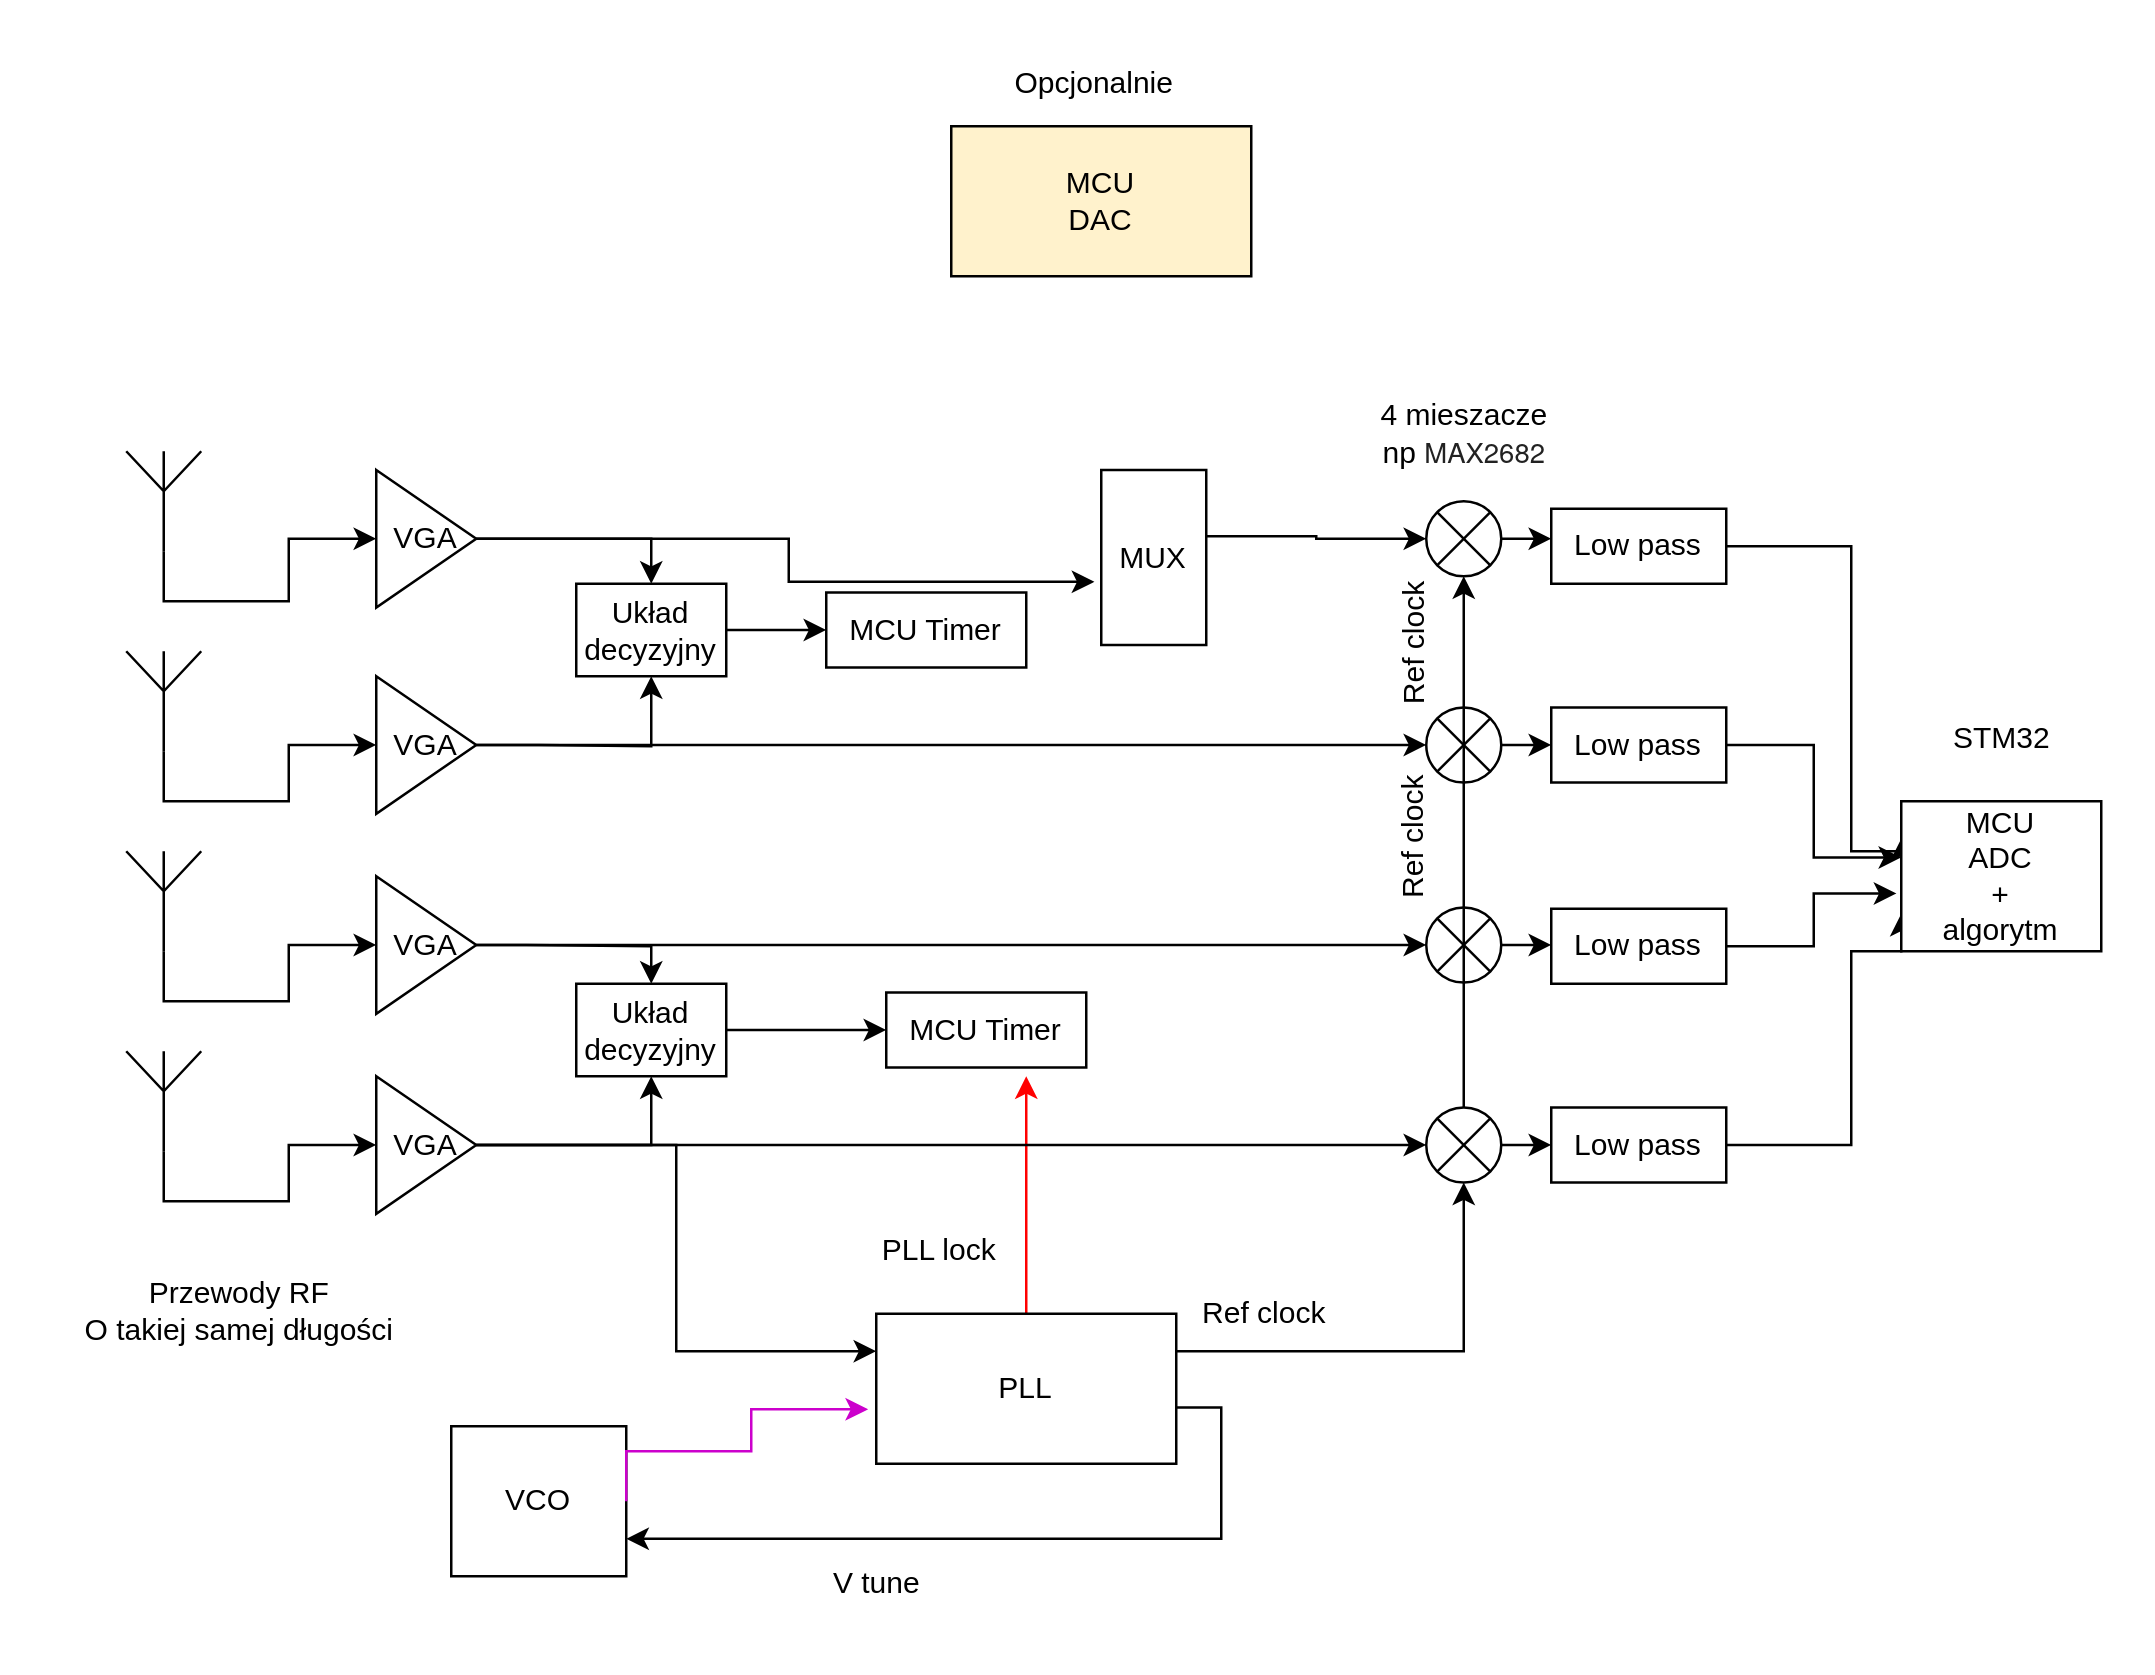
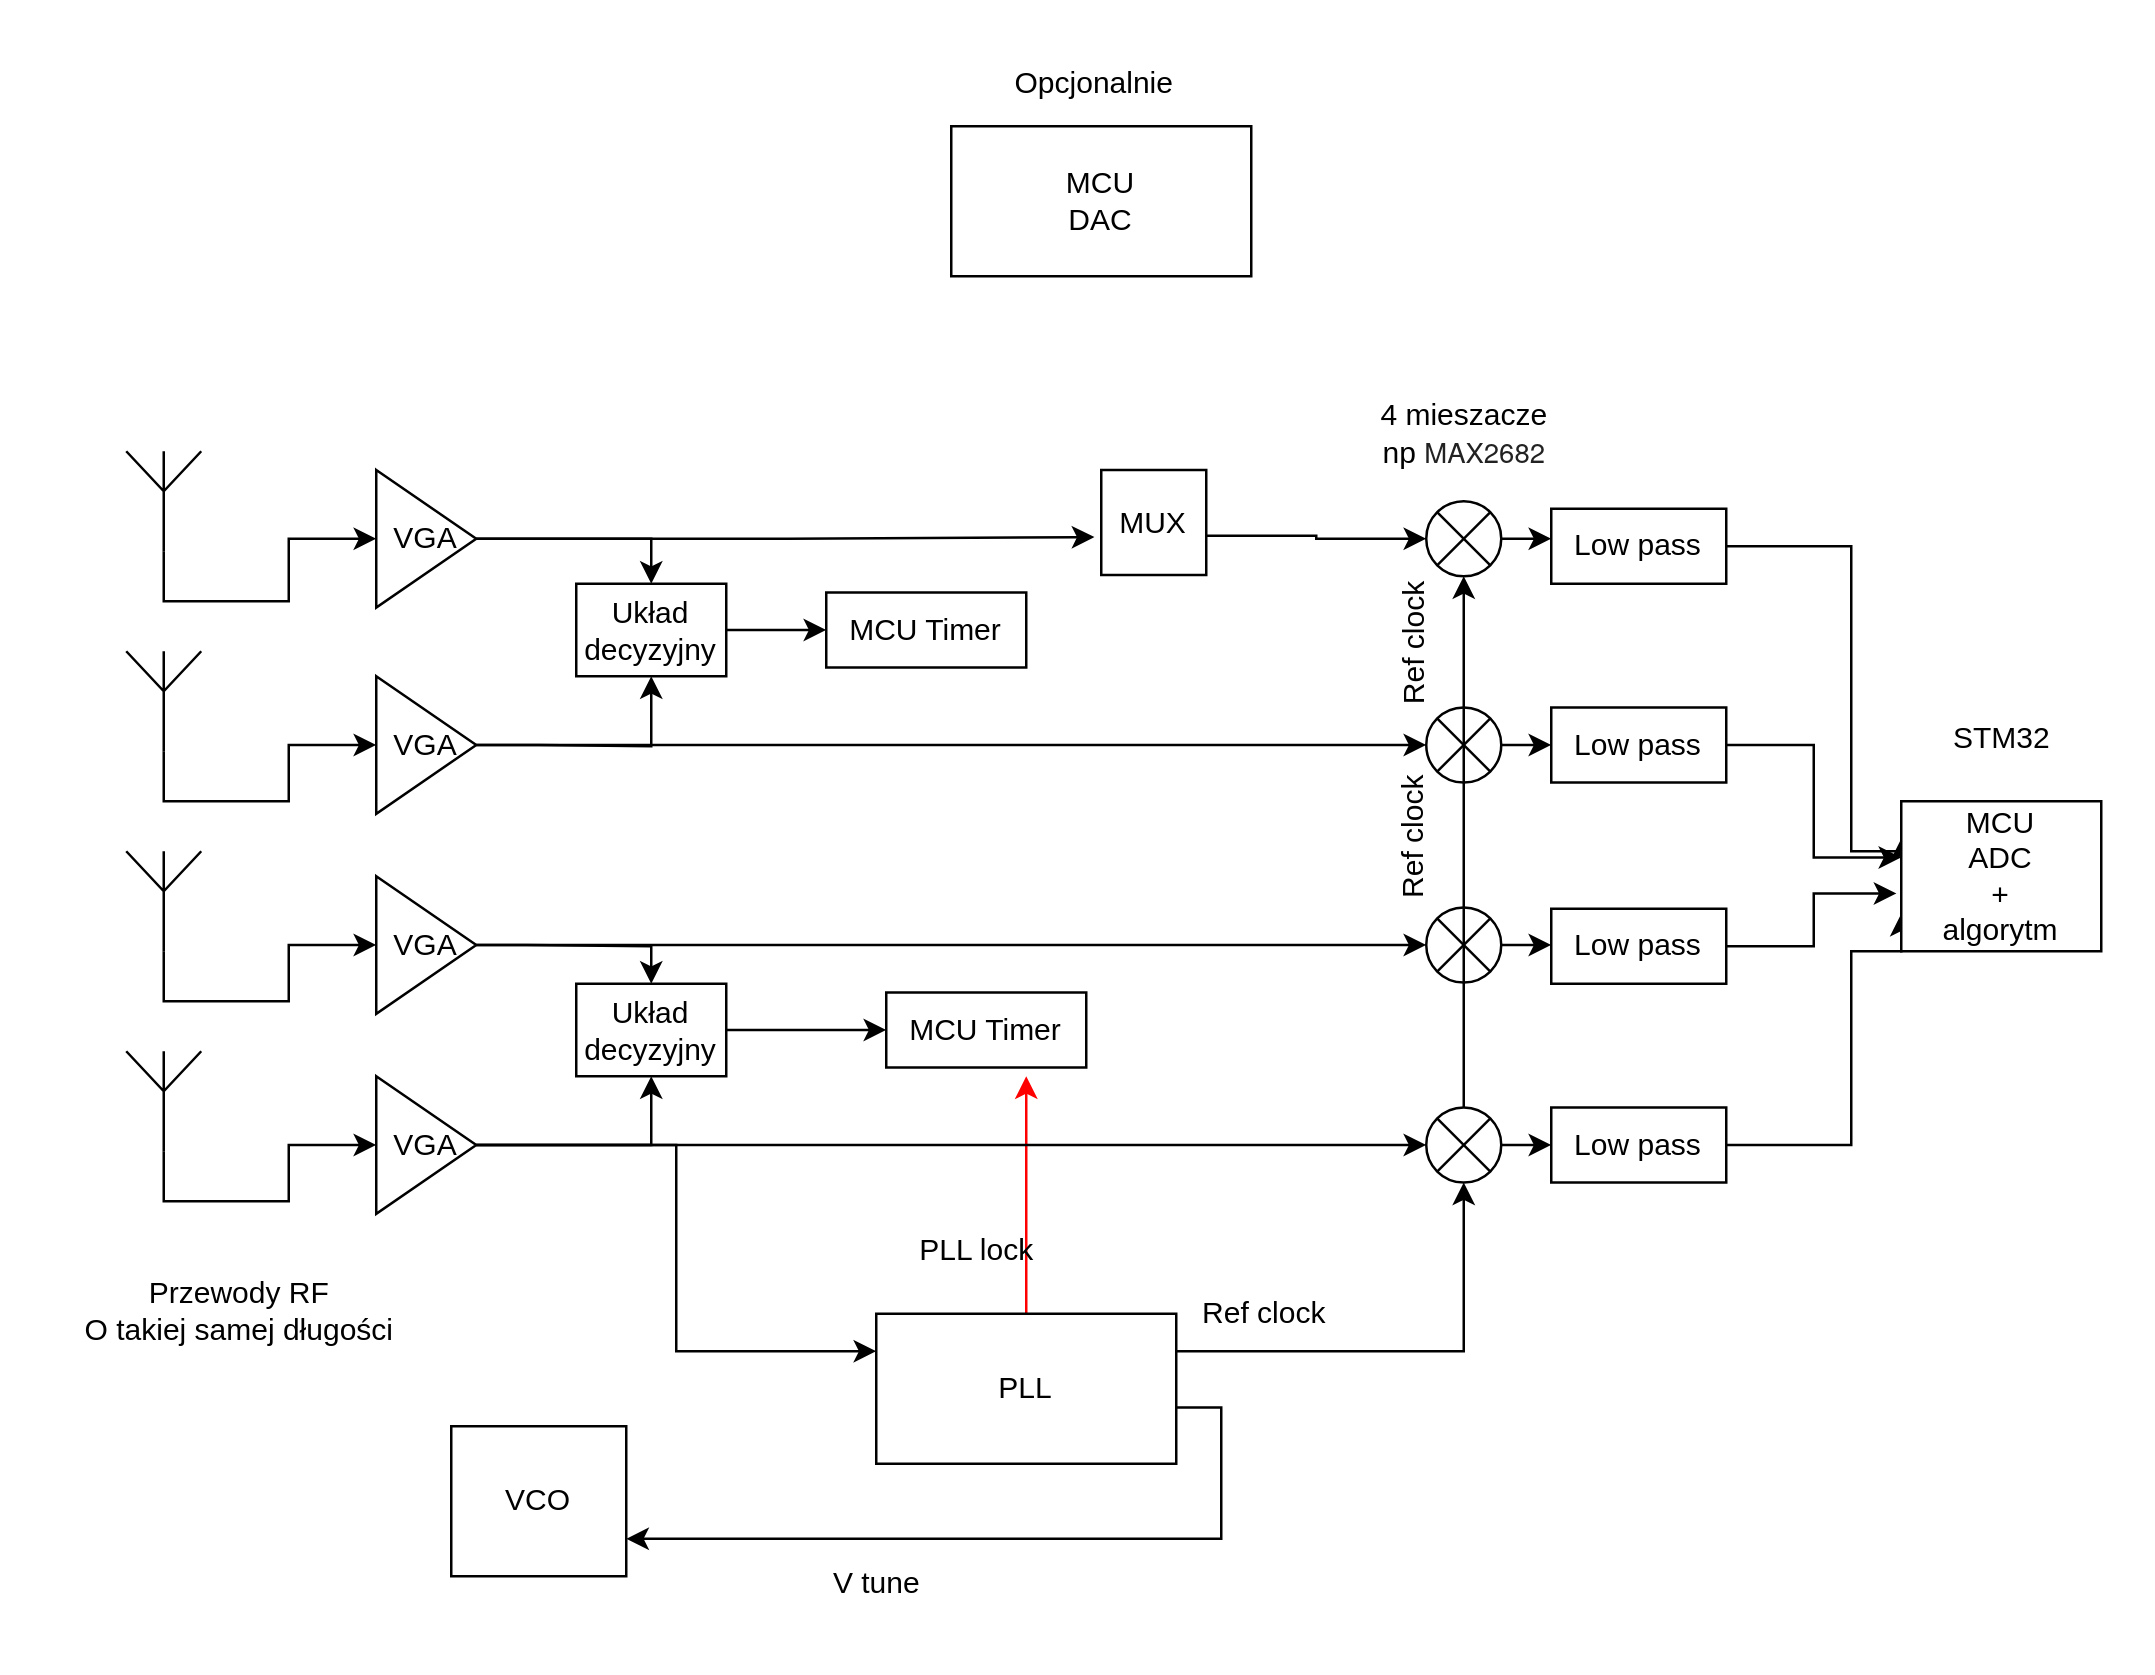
node "MCU DAC": fillcolor #fff2cc -> #ffffff
node "MUX": size 105x175 -> 105x105
node "PLL lock": moved (939, 1251) -> (976, 1251)
edge "VCO" -> "PLL": removed
